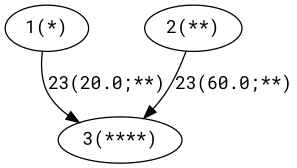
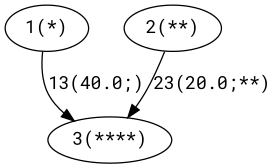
edge "1(*)" -> "3(****)": label "23(20.0;**)" -> "13(40.0;)"
edge "2(**)" -> "3(****)": label "23(60.0;**)" -> "23(20.0;**)"
